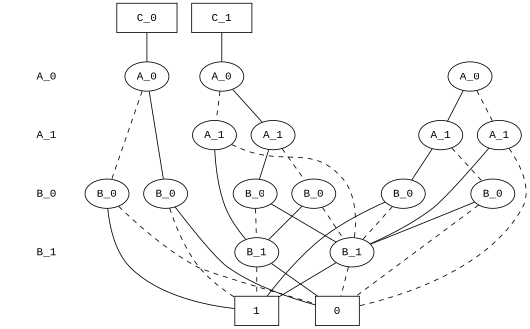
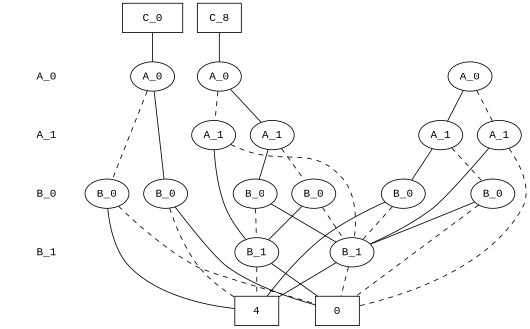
node "C_1": label "C_1" -> "C_8"
node "1": label "1" -> "4"
